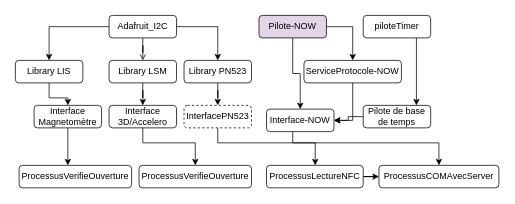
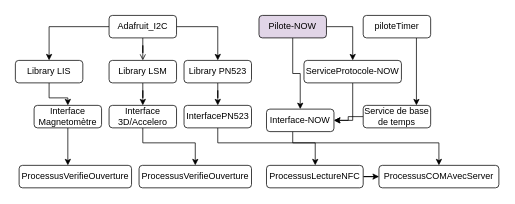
node "InterfacePN523": style dashed -> solid
node "Pilote de base de temps": label "Pilote de base de temps" -> "Service de base de temps"
